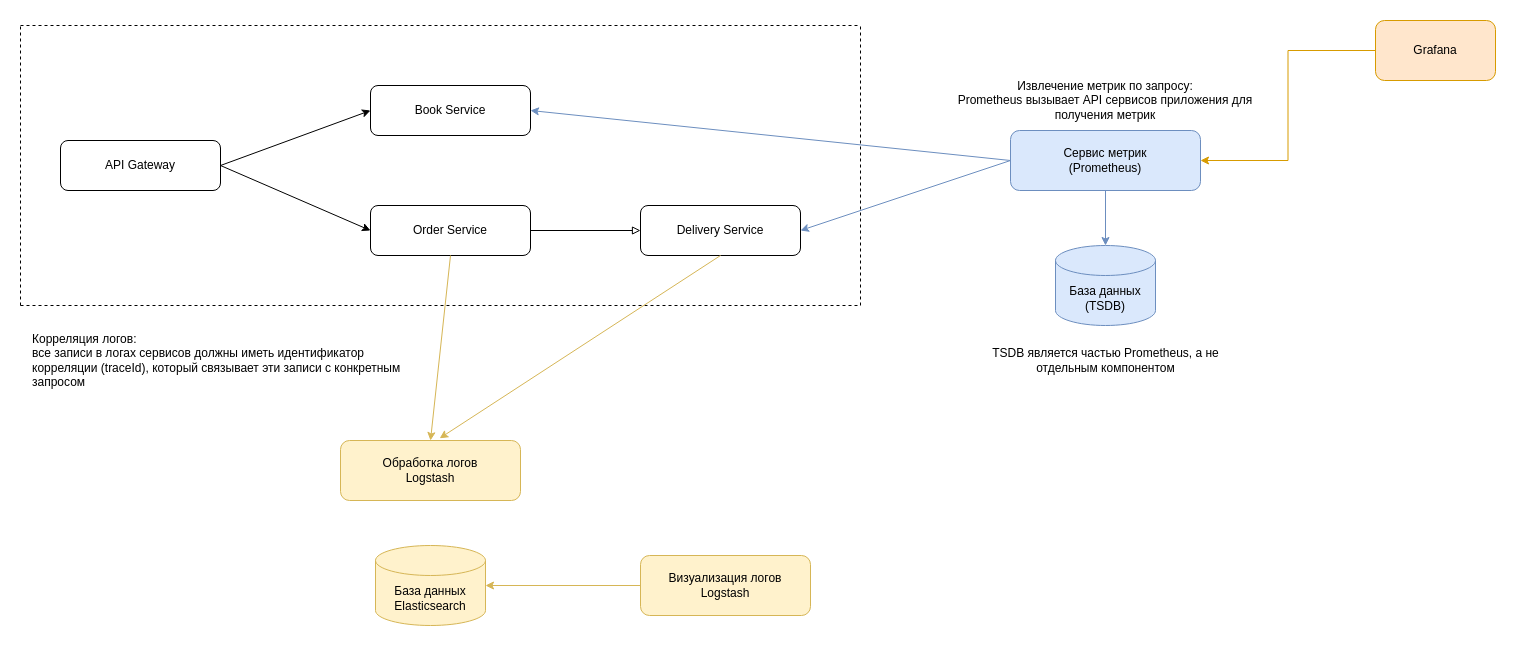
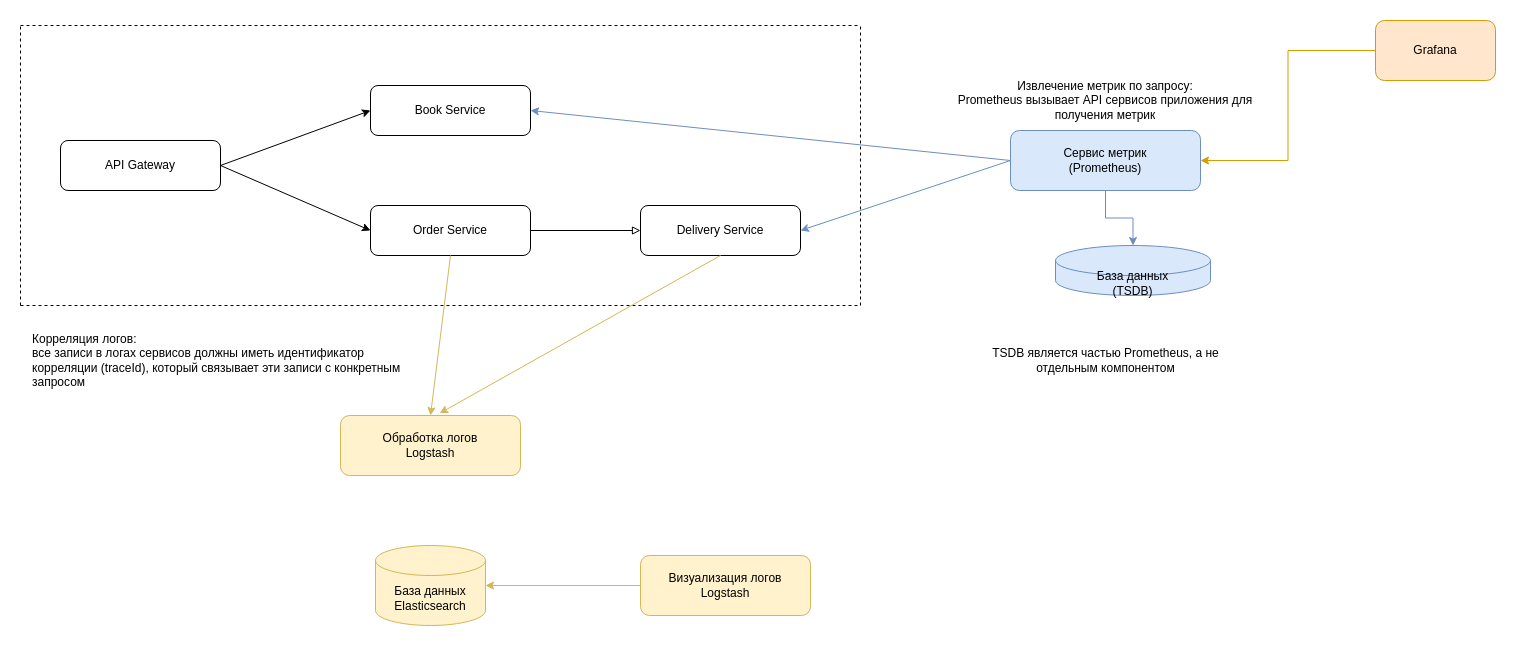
node "База данных (TSDB)": size 100x80 -> 155x50
node "Обработка логов Logstash": moved (431, 471) -> (431, 446)
